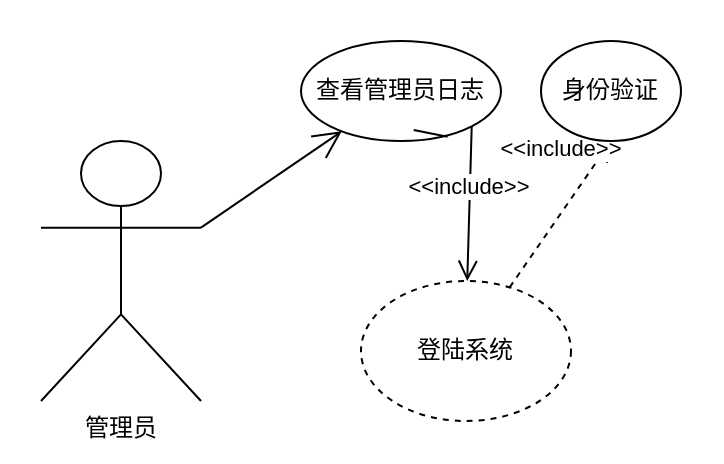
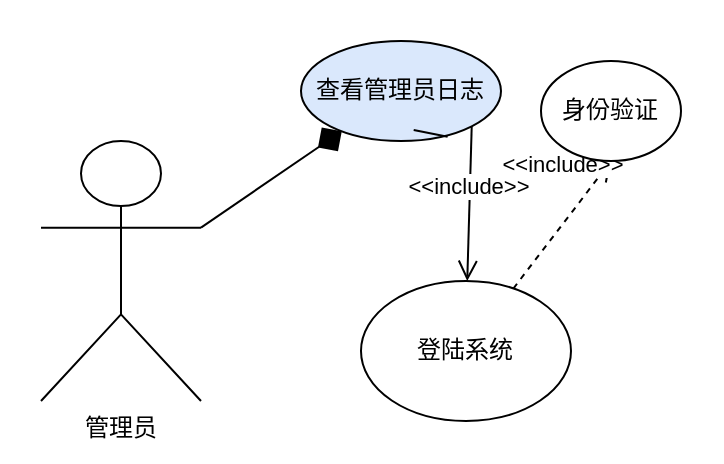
node "查看管理员日志": fillcolor #ffffff -> #dae8fc
node "身份验证": moved (611, 91) -> (611, 111)
edge "管理员" -> "查看管理员日志": arrowhead open -> diamond
node "登陆系统": style dashed -> solid
